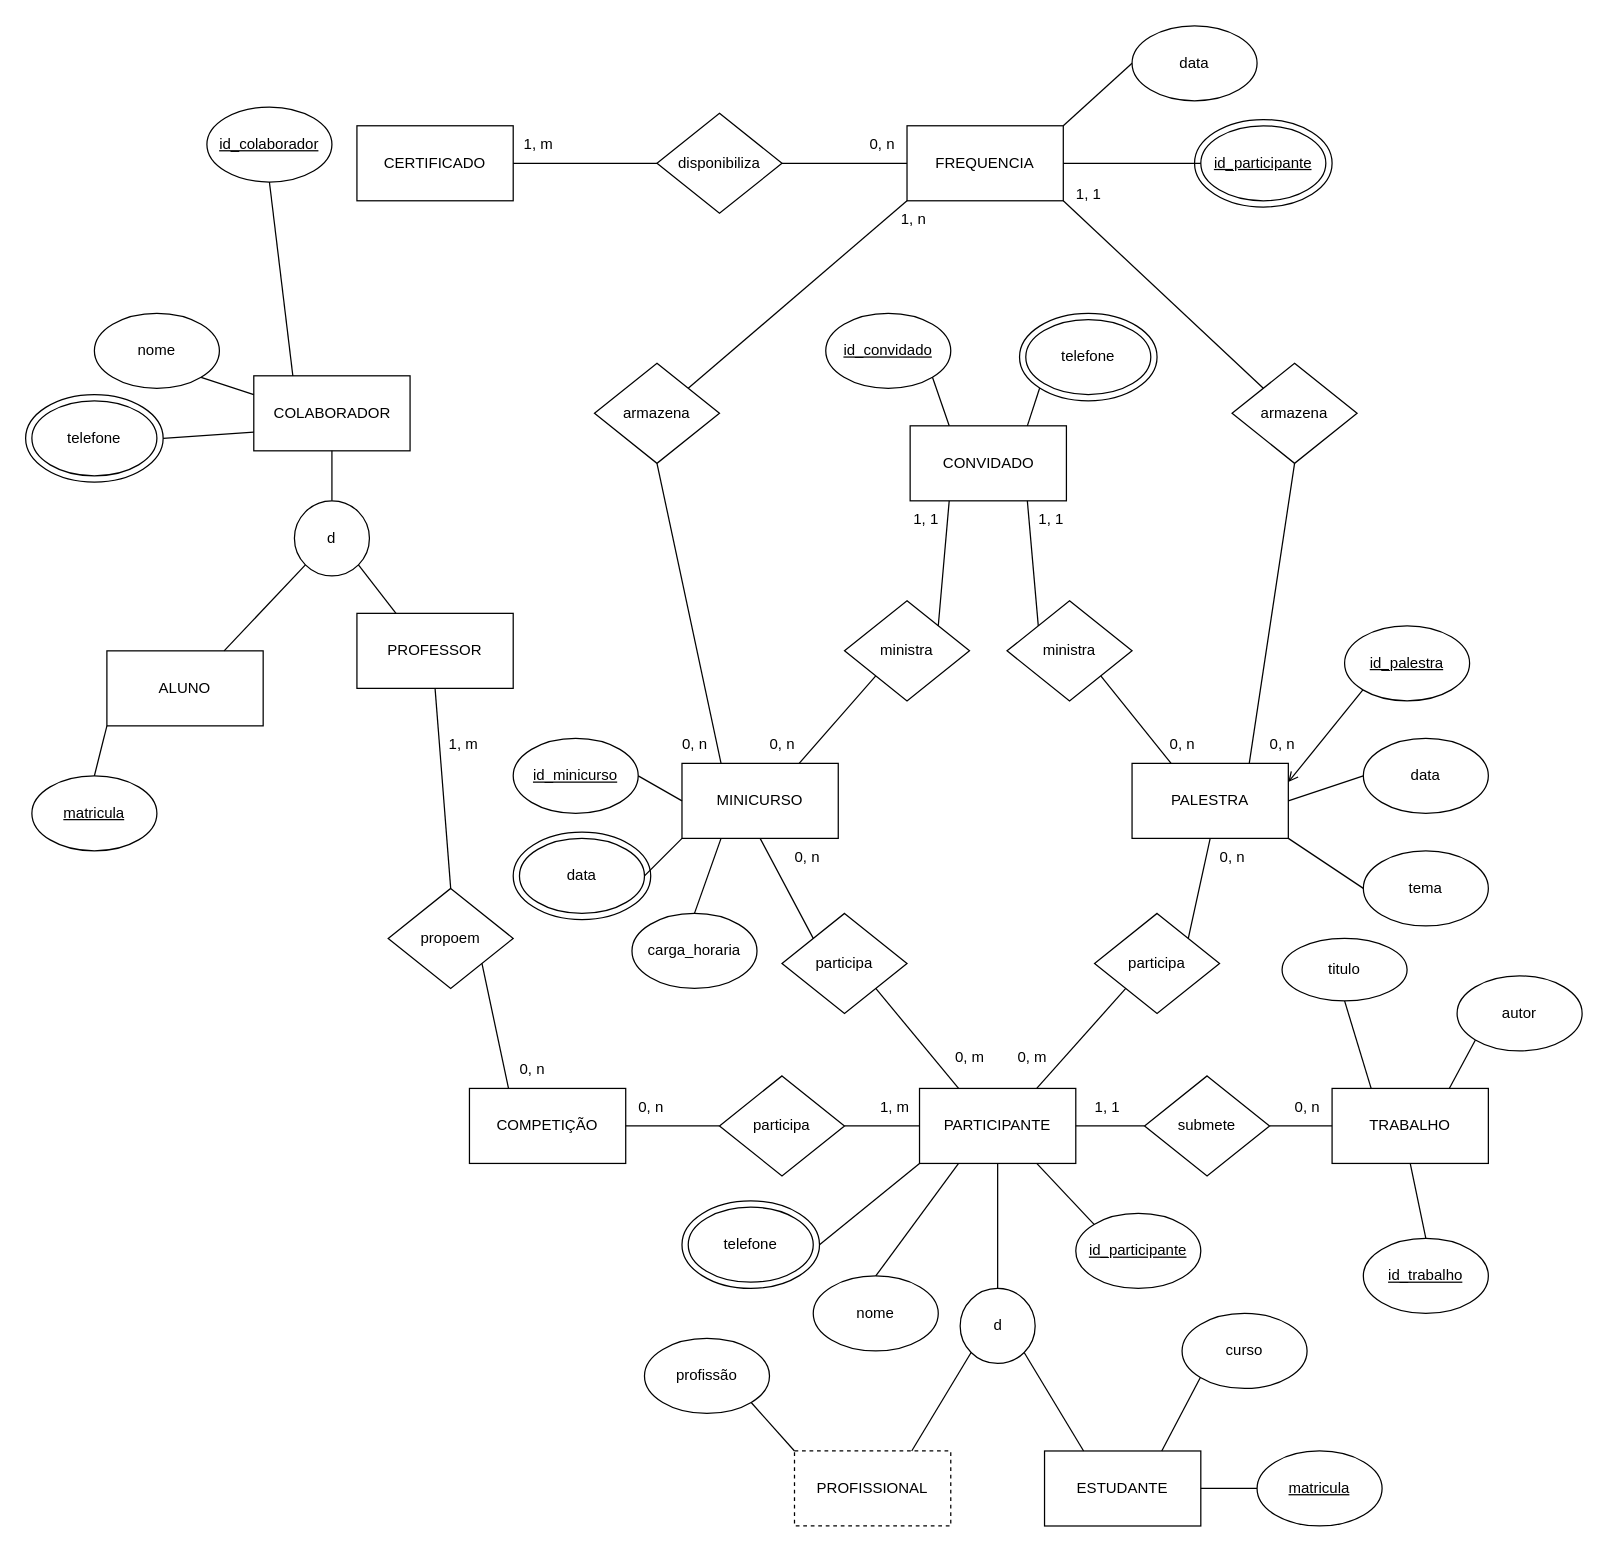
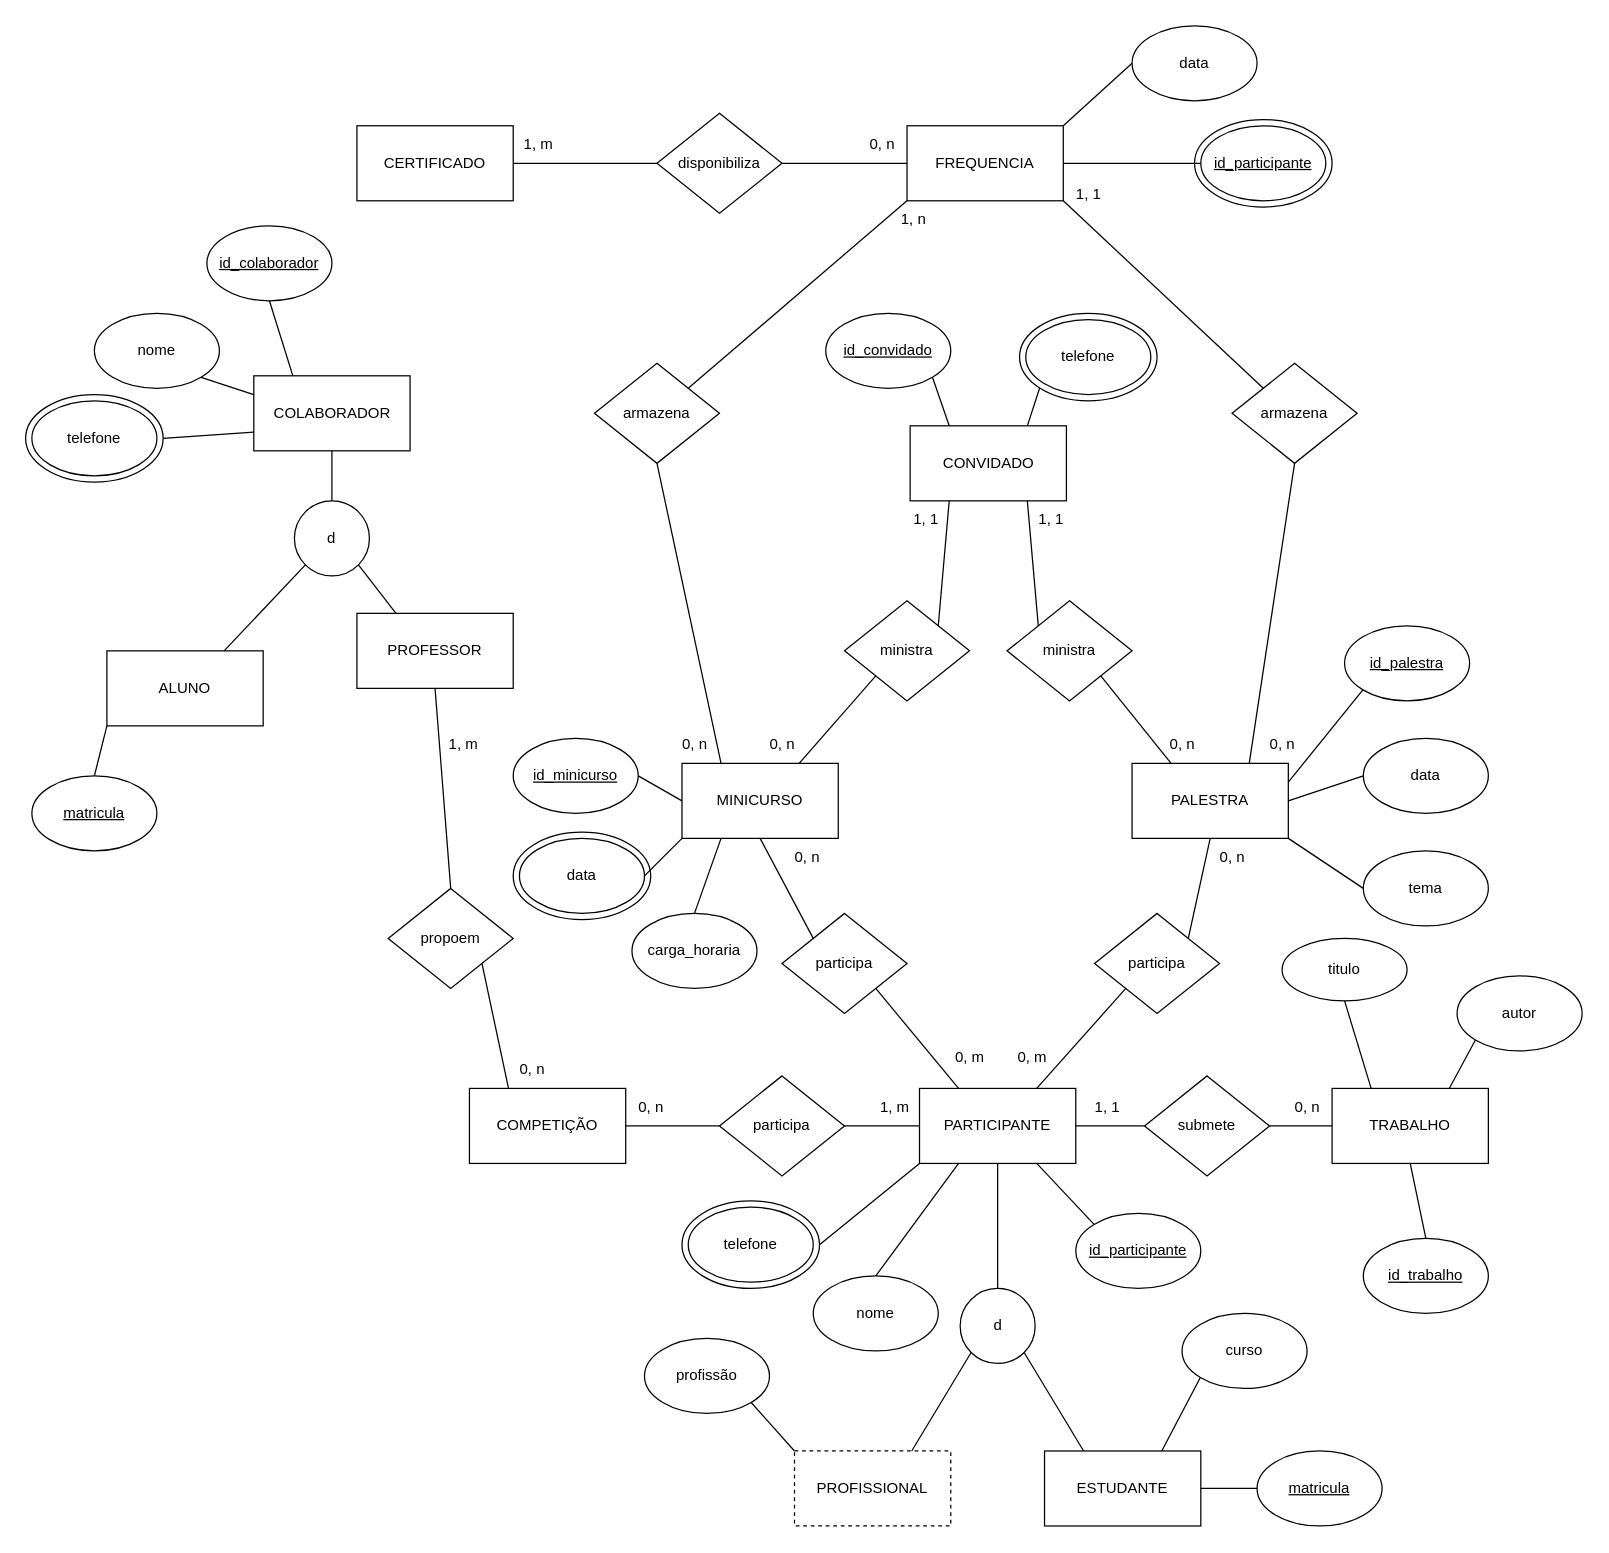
node "id_colaborador": moved (269, 144) -> (269, 263)
edge "id_palestra" -> "PALESTRA": arrowhead open -> none
